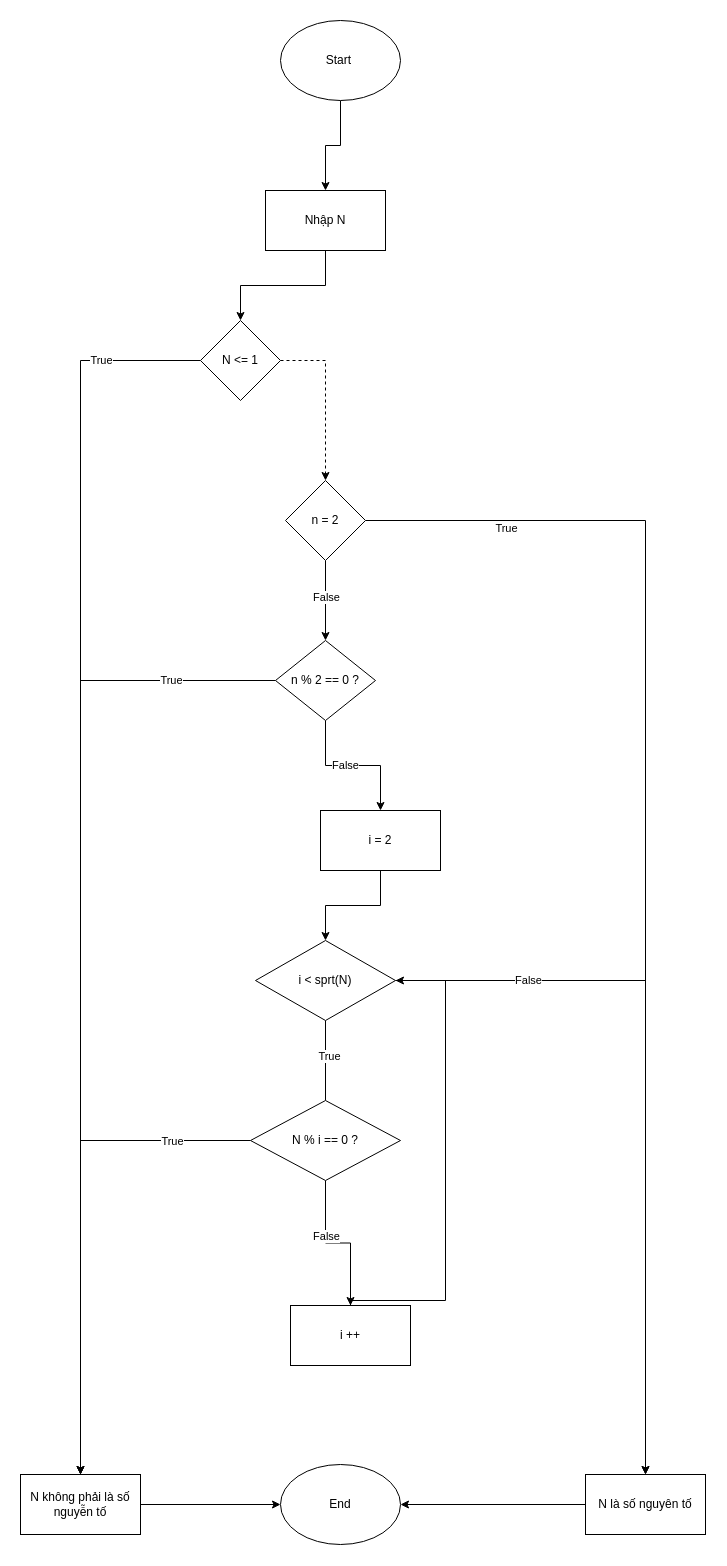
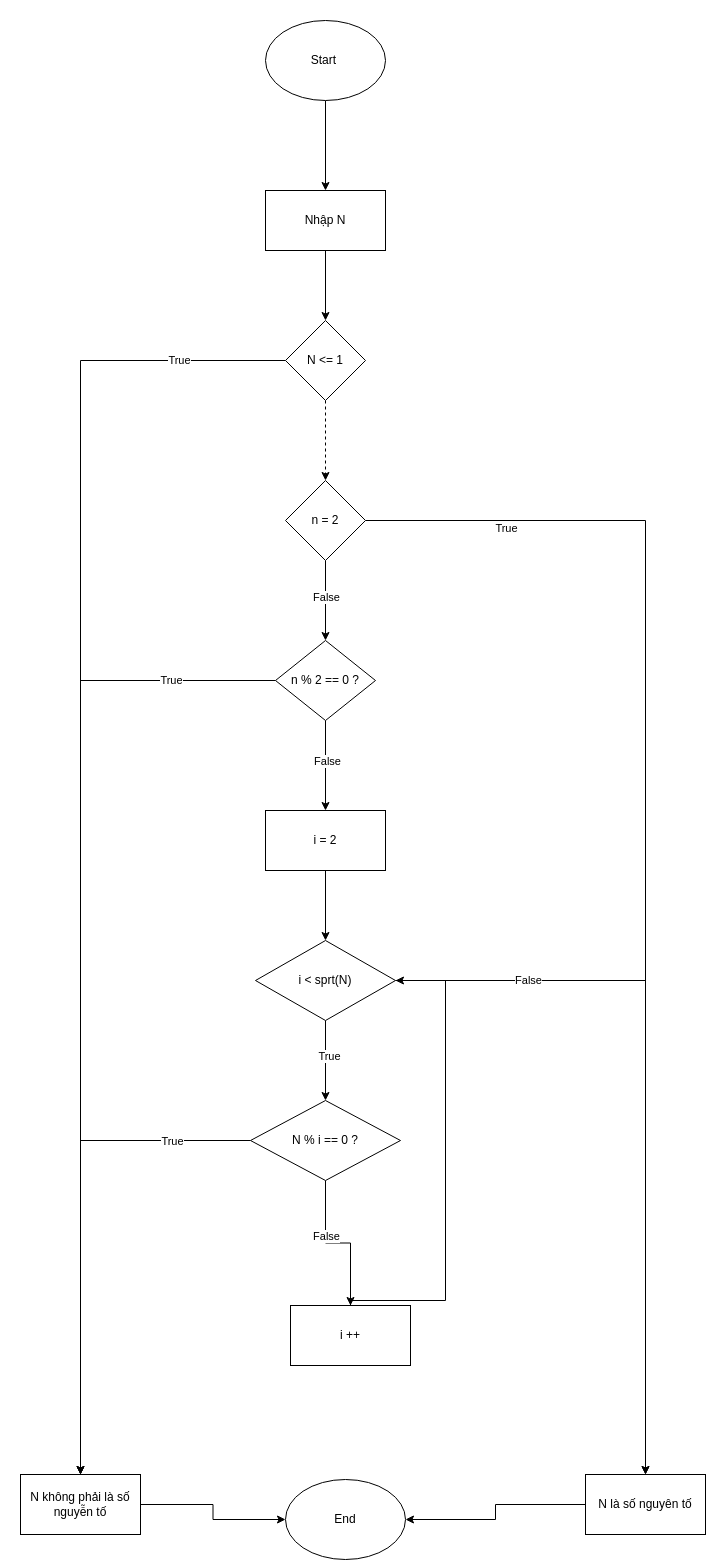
node "Start": moved (341, 61) -> (326, 61)
node "N <= 1": moved (241, 361) -> (326, 361)
node "i = 2": moved (381, 841) -> (326, 841)
edge "i < sprt(N)" -- "N % i == 0 ?": arrowhead none -> classic
node "End": moved (341, 1505) -> (346, 1520)
